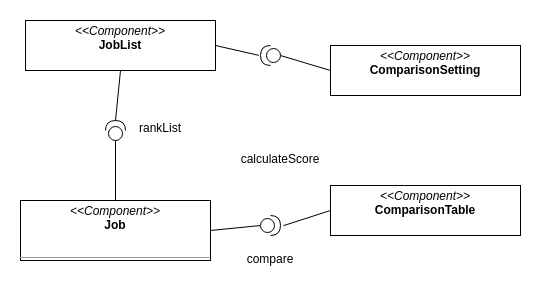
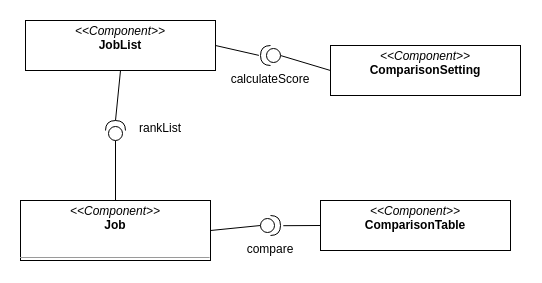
node "calculateScore": moved (281, 159) -> (271, 79)
node "<<Component>> ComparisonTable": moved (426, 211) -> (416, 226)
node "compare": moved (271, 259) -> (271, 249)
